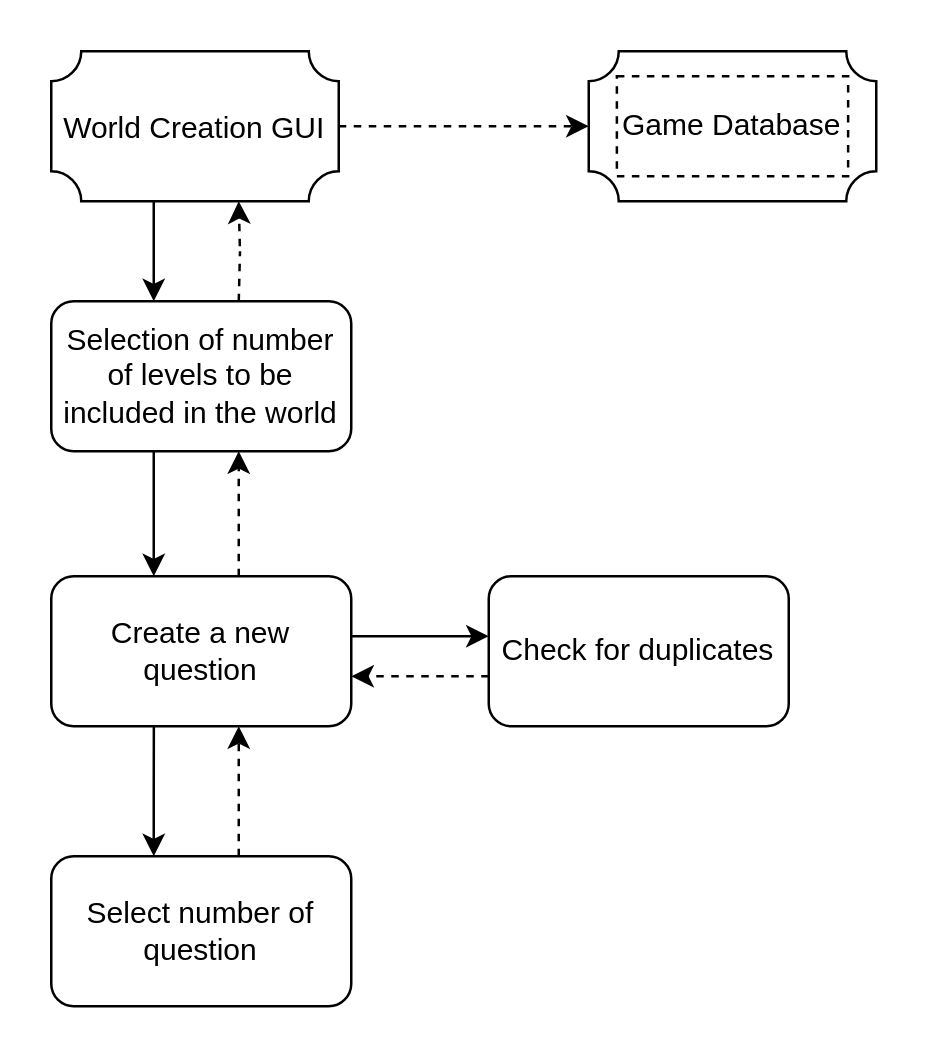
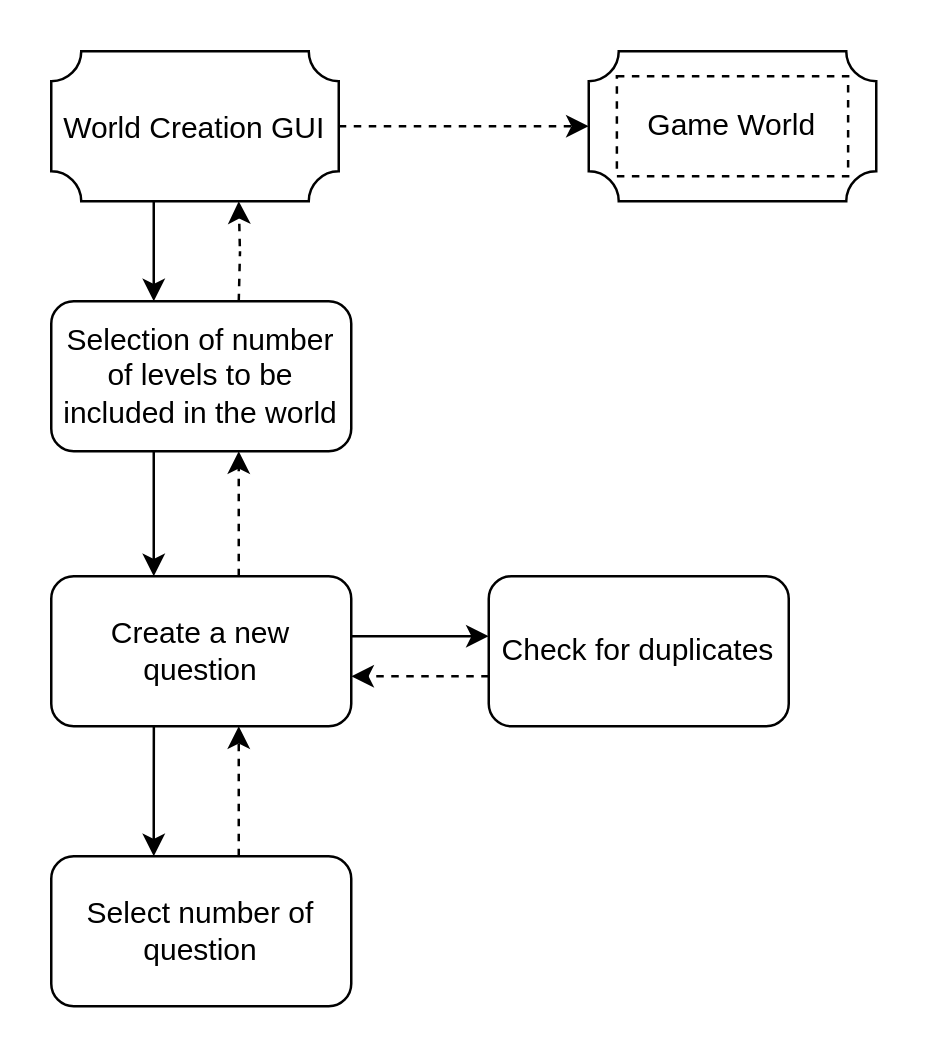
node "Game Database": label "Game Database" -> "Game World"
